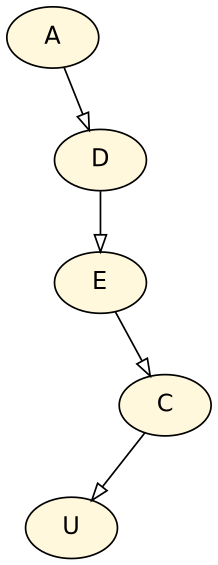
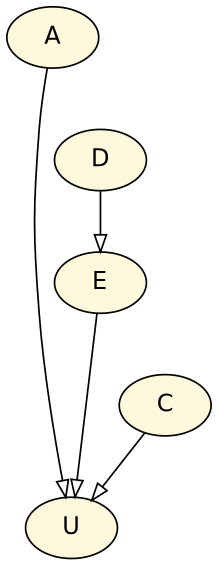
edge "A" -> "D": now "A" -> "U"
edge "E" -> "C": now "E" -> "U"
